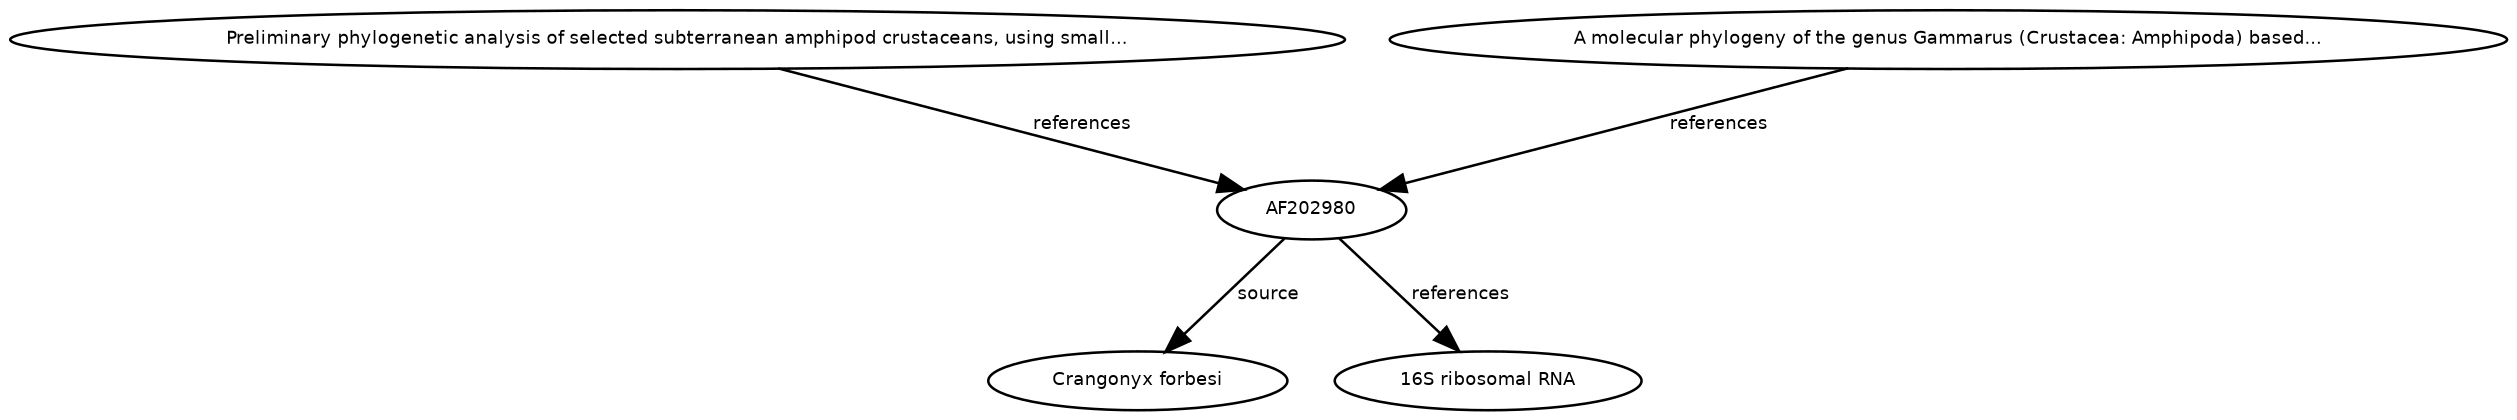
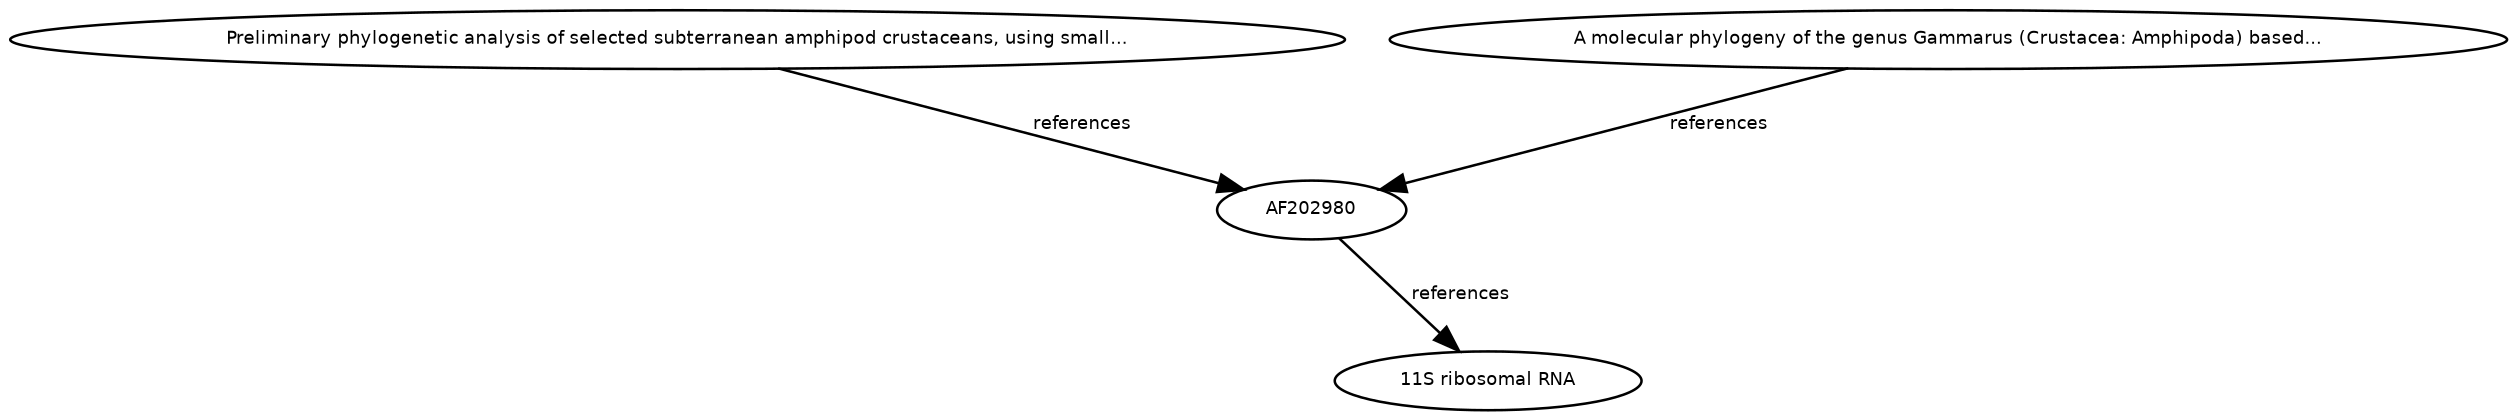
node "Crangonyx forbesi": removed
node "16S ribosomal RNA": label "16S ribosomal RNA" -> "11S ribosomal RNA"
